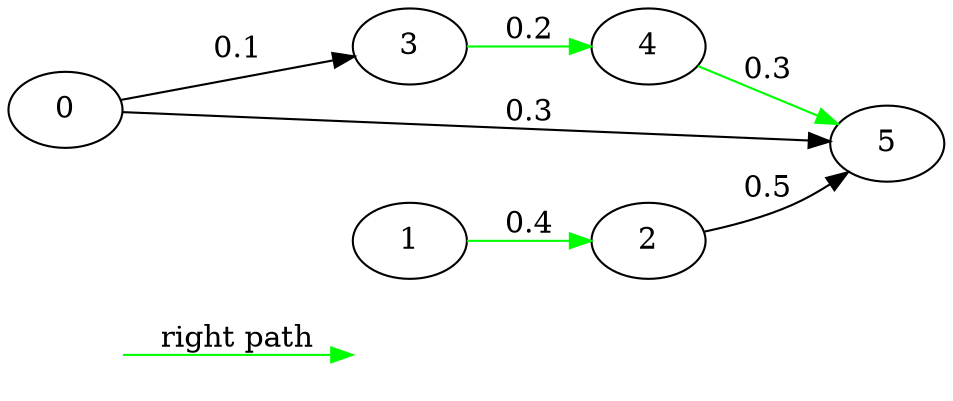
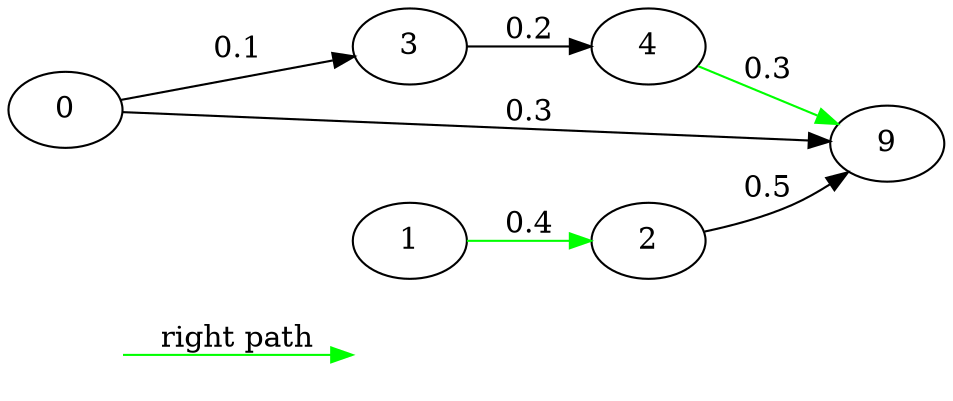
edge "3" -> "4": color green -> black
node "5": label "5" -> "9"
